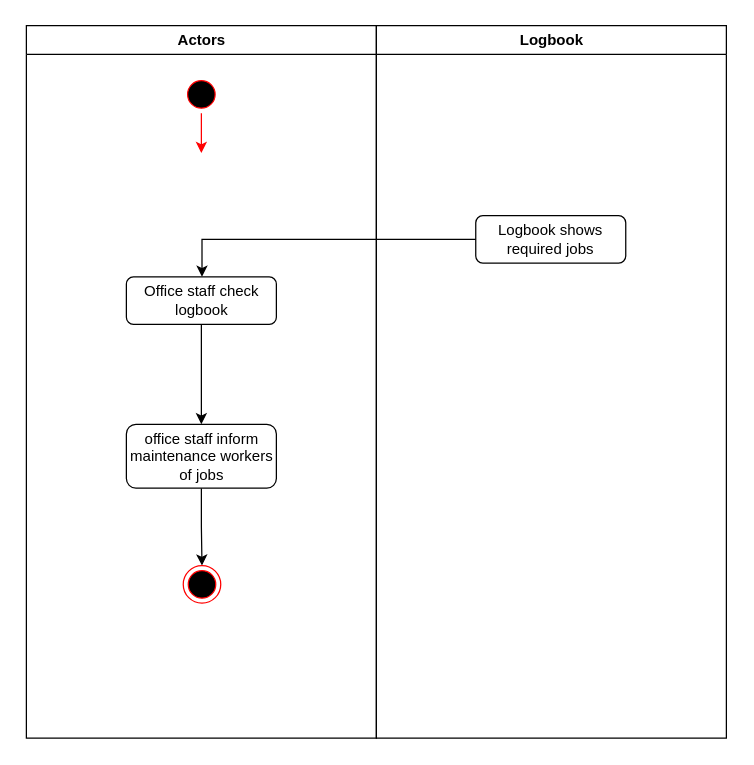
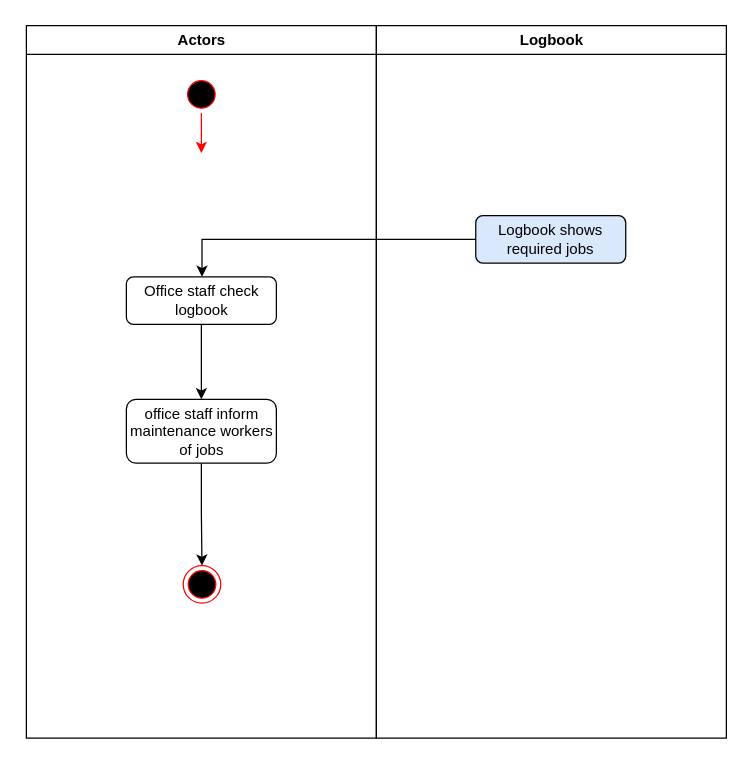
node "Logbook shows required jobs": fillcolor #ffffff -> #dae8fc
node "office staff inform maintenance workers of jobs": moved (201, 456) -> (201, 431)
